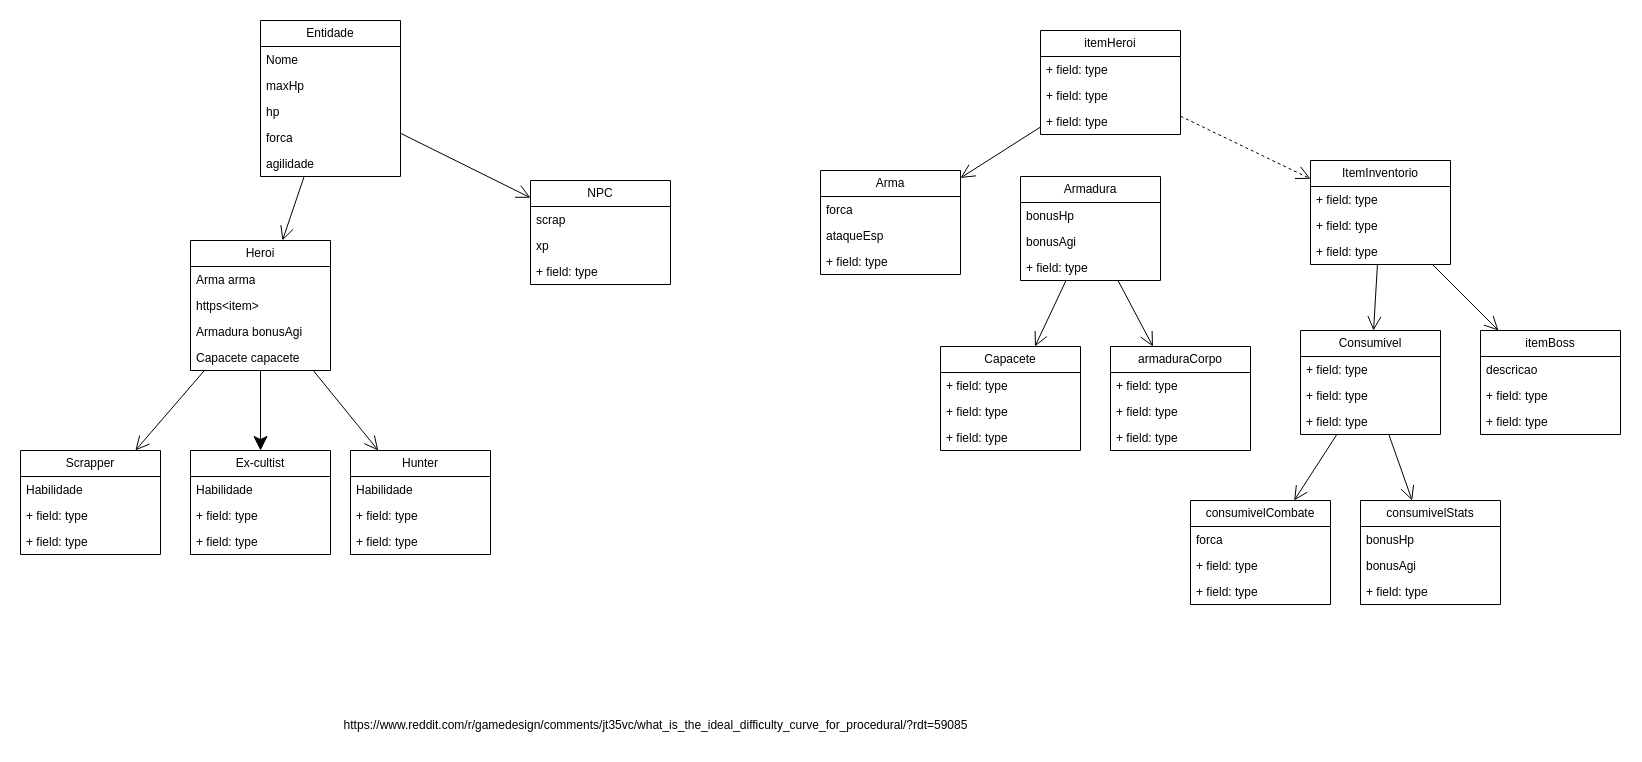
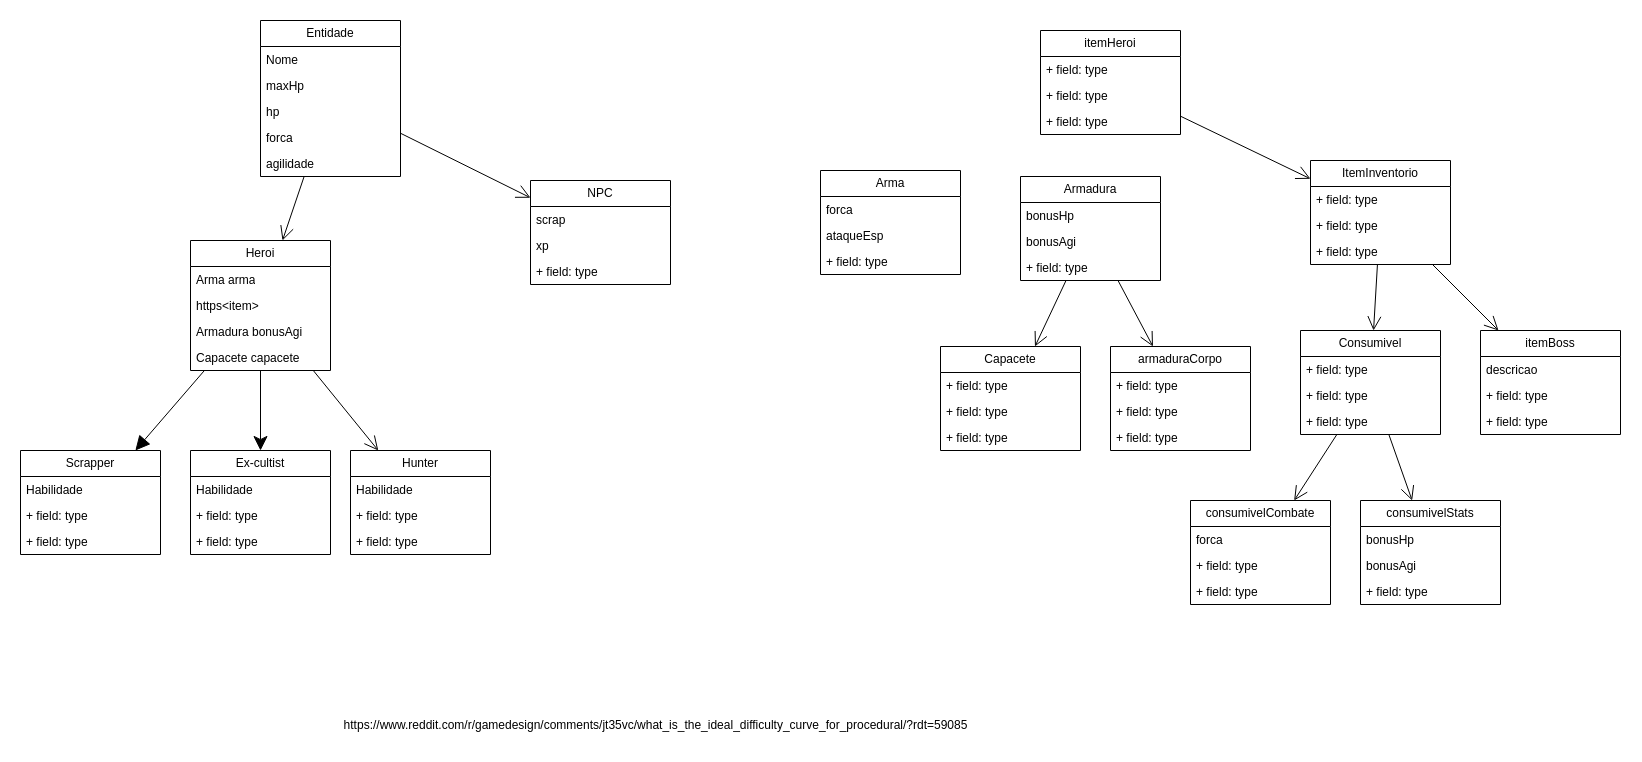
edge "itemHeroi" -> "ItemInventorio": style dashed -> solid
edge "itemHeroi" -> "Arma": removed
edge "Heroi" -> "Scrapper": arrowhead open -> block
